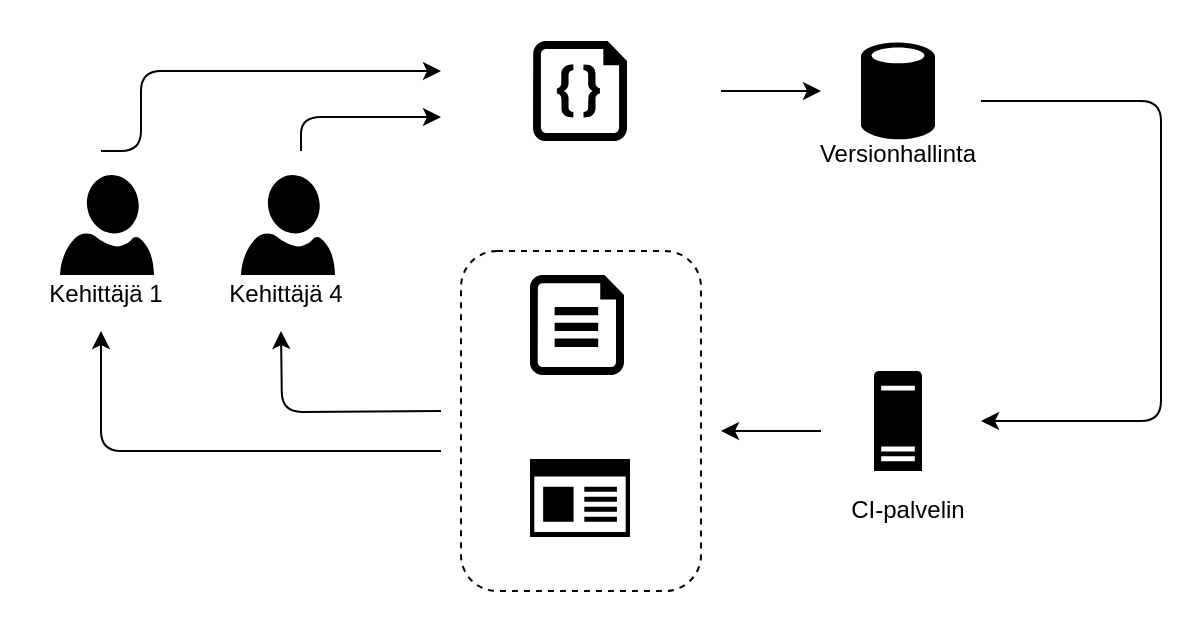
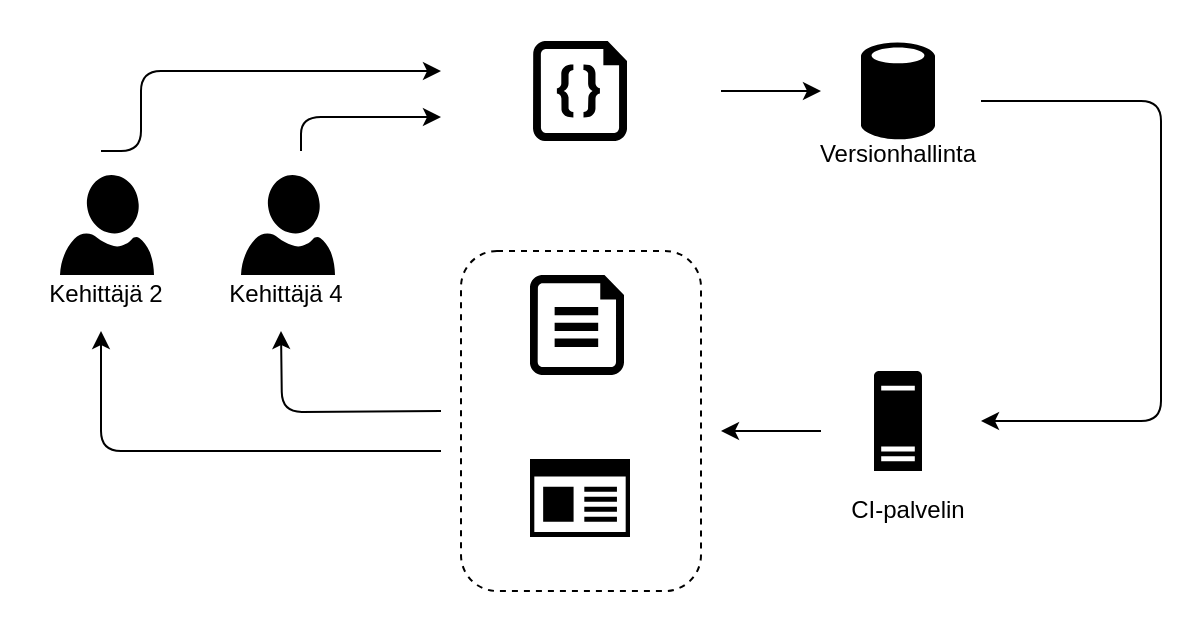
node "Kehittäjä 1": label "Kehittäjä 1" -> "Kehittäjä 2"
